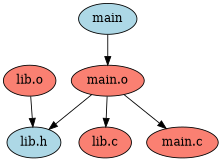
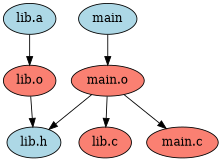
node "lib.a": added
